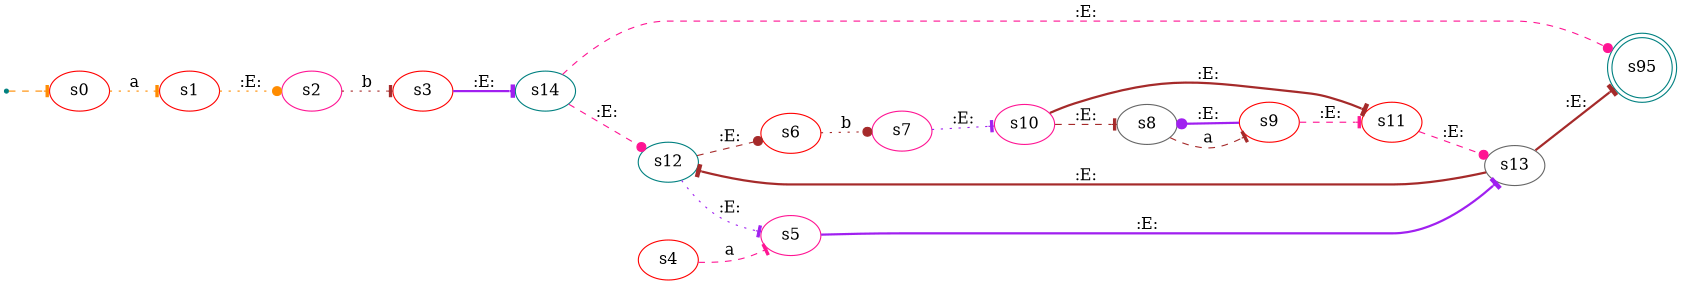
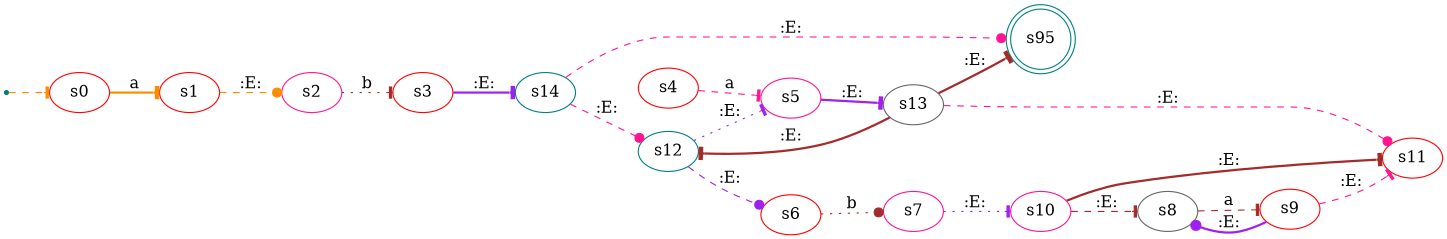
edge "s0" -> "s1": style dotted -> bold
edge "s1" -> "s2": style dotted -> dashed
edge "s11" -> "s13": reversed
edge "s12" -> "s6": color brown -> purple
